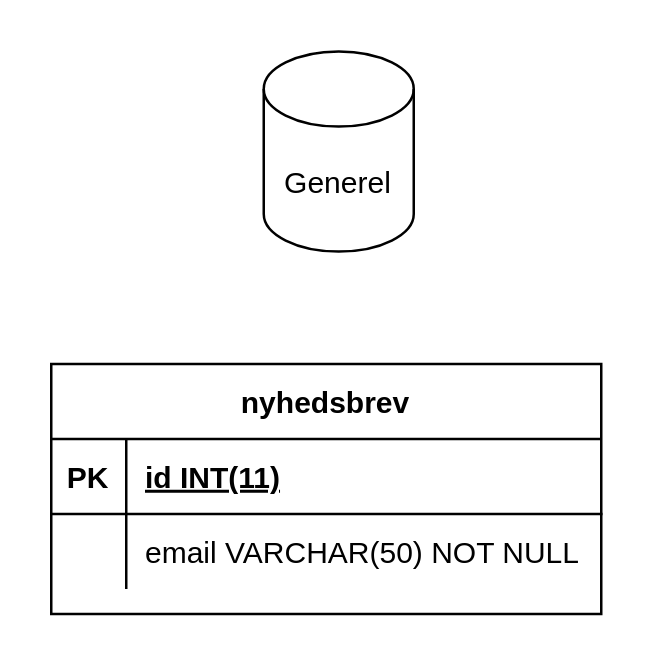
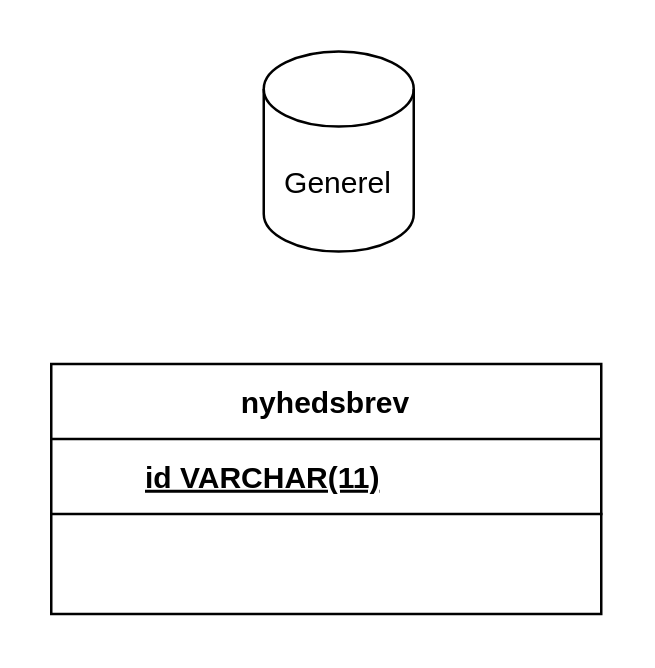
node "PK": removed
node "id INT(11)": label "id INT(11)" -> "id VARCHAR(11)"
node "email VARCHAR(50) NOT NULL": removed
